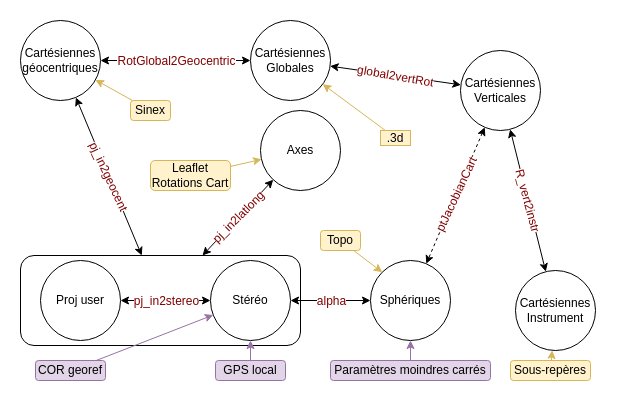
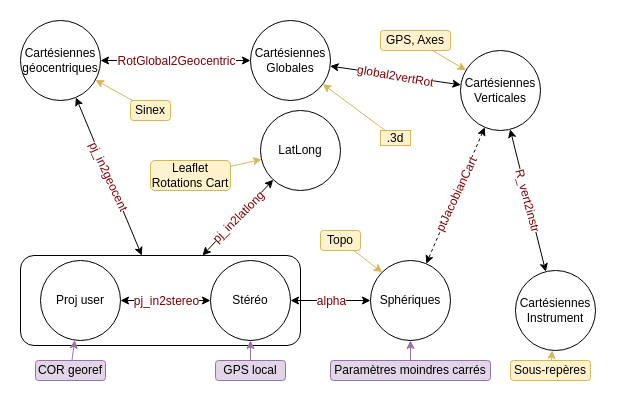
node "GPS, Axes": added
edge "GPS, Axes" -> "Cartésiennes Verticales": added
node "Axes": label "Axes" -> "LatLong"
edge "COR georef" -> "Stéréo": now "COR georef" -> "Proj user"
